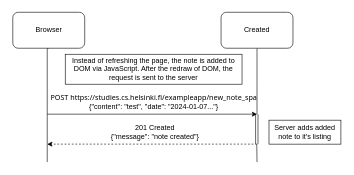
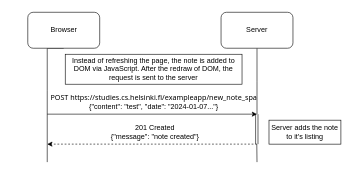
node "Browser": moved (49, 30) -> (64, 30)
node "Created": label "Created" -> "Server"
node "Server adds added note to it's listing": label "Server adds added note to it's listing" -> "Server adds the note to it's listing"
